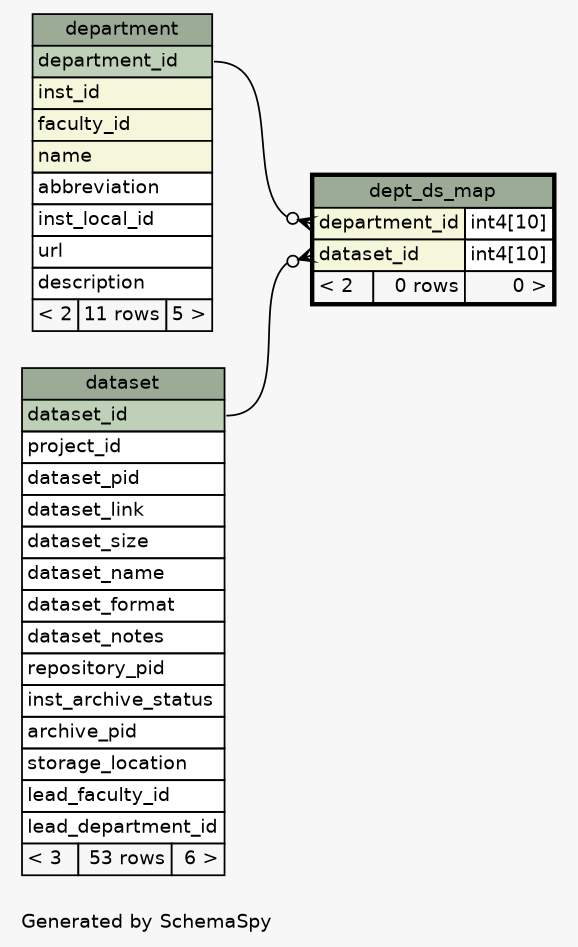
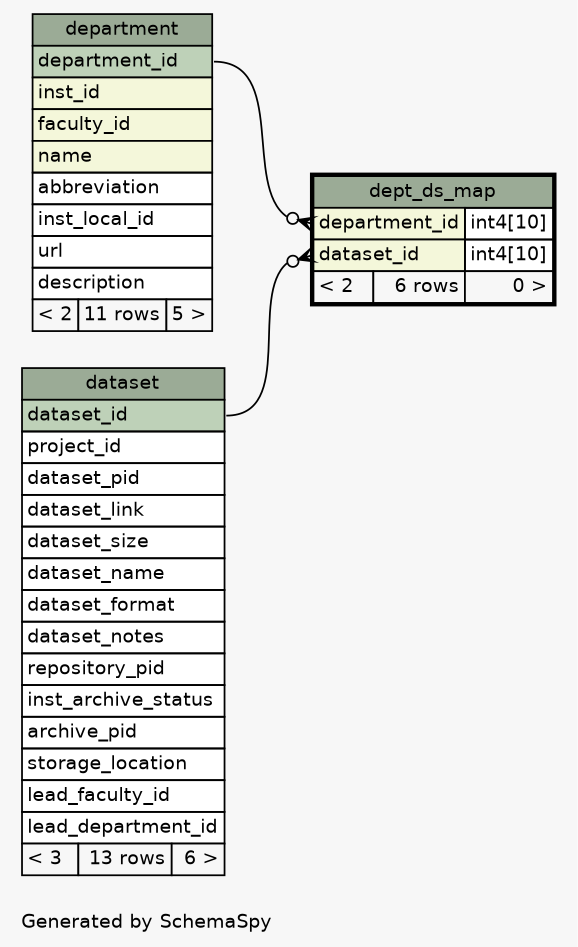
node "dept_ds_map": text "0 rows" -> "6 rows"
node "dataset": text "53 rows" -> "13 rows"
